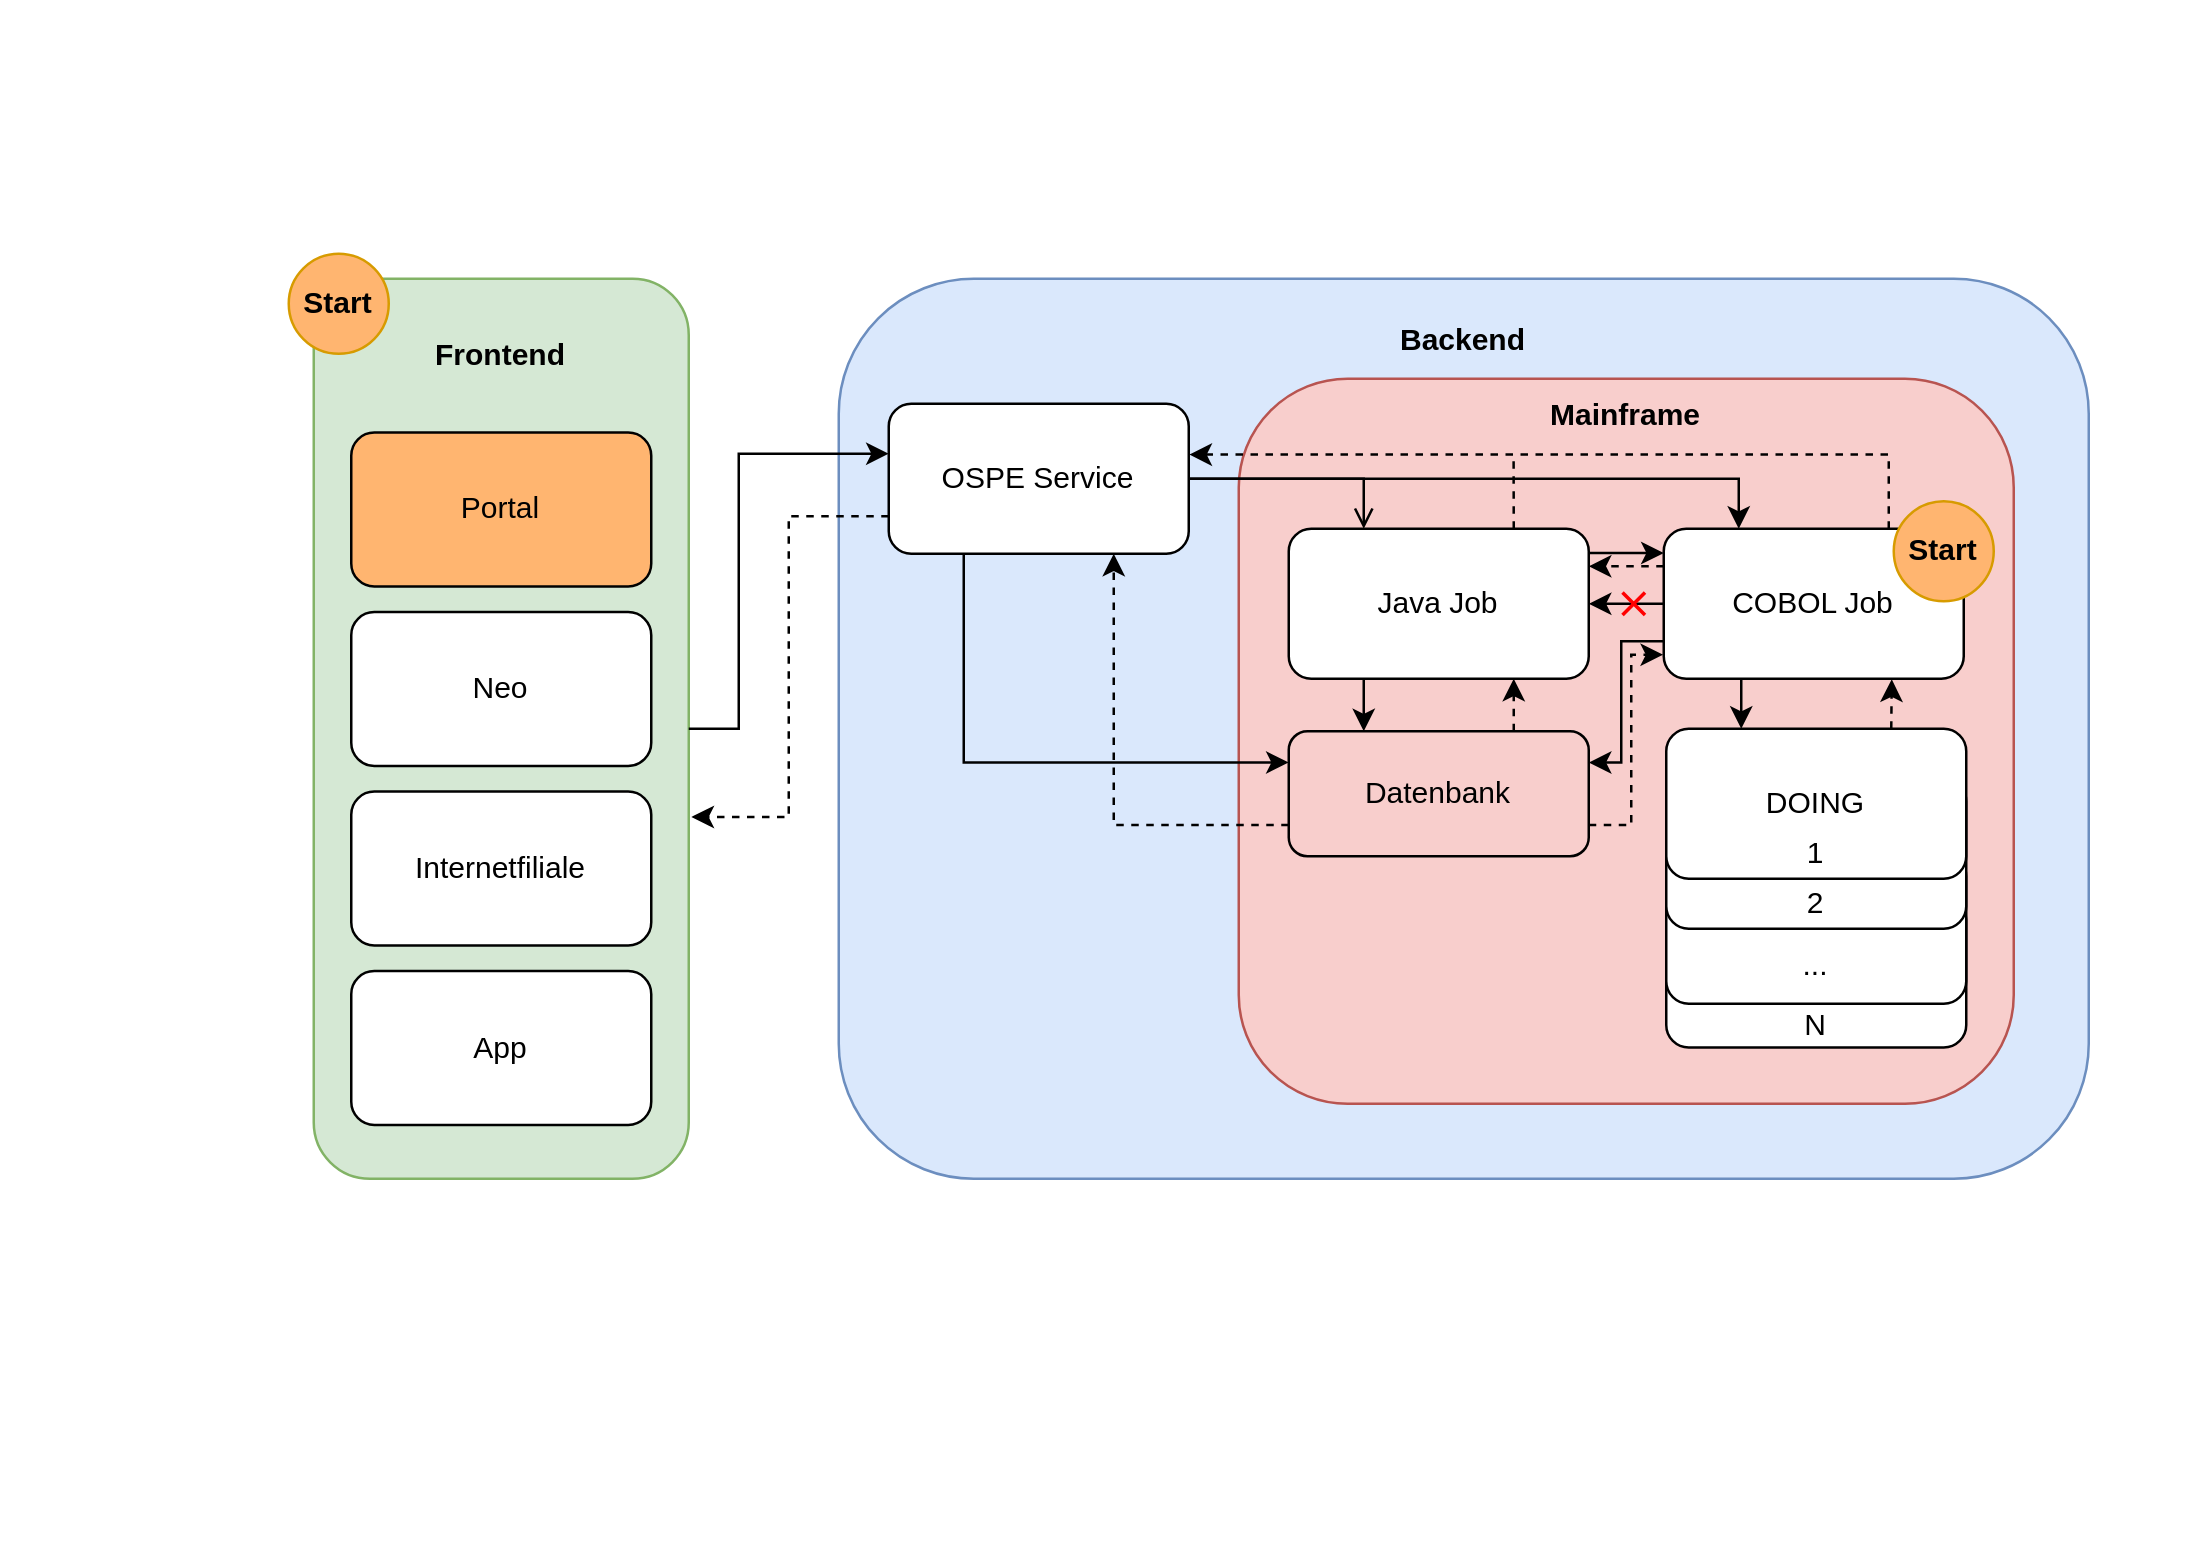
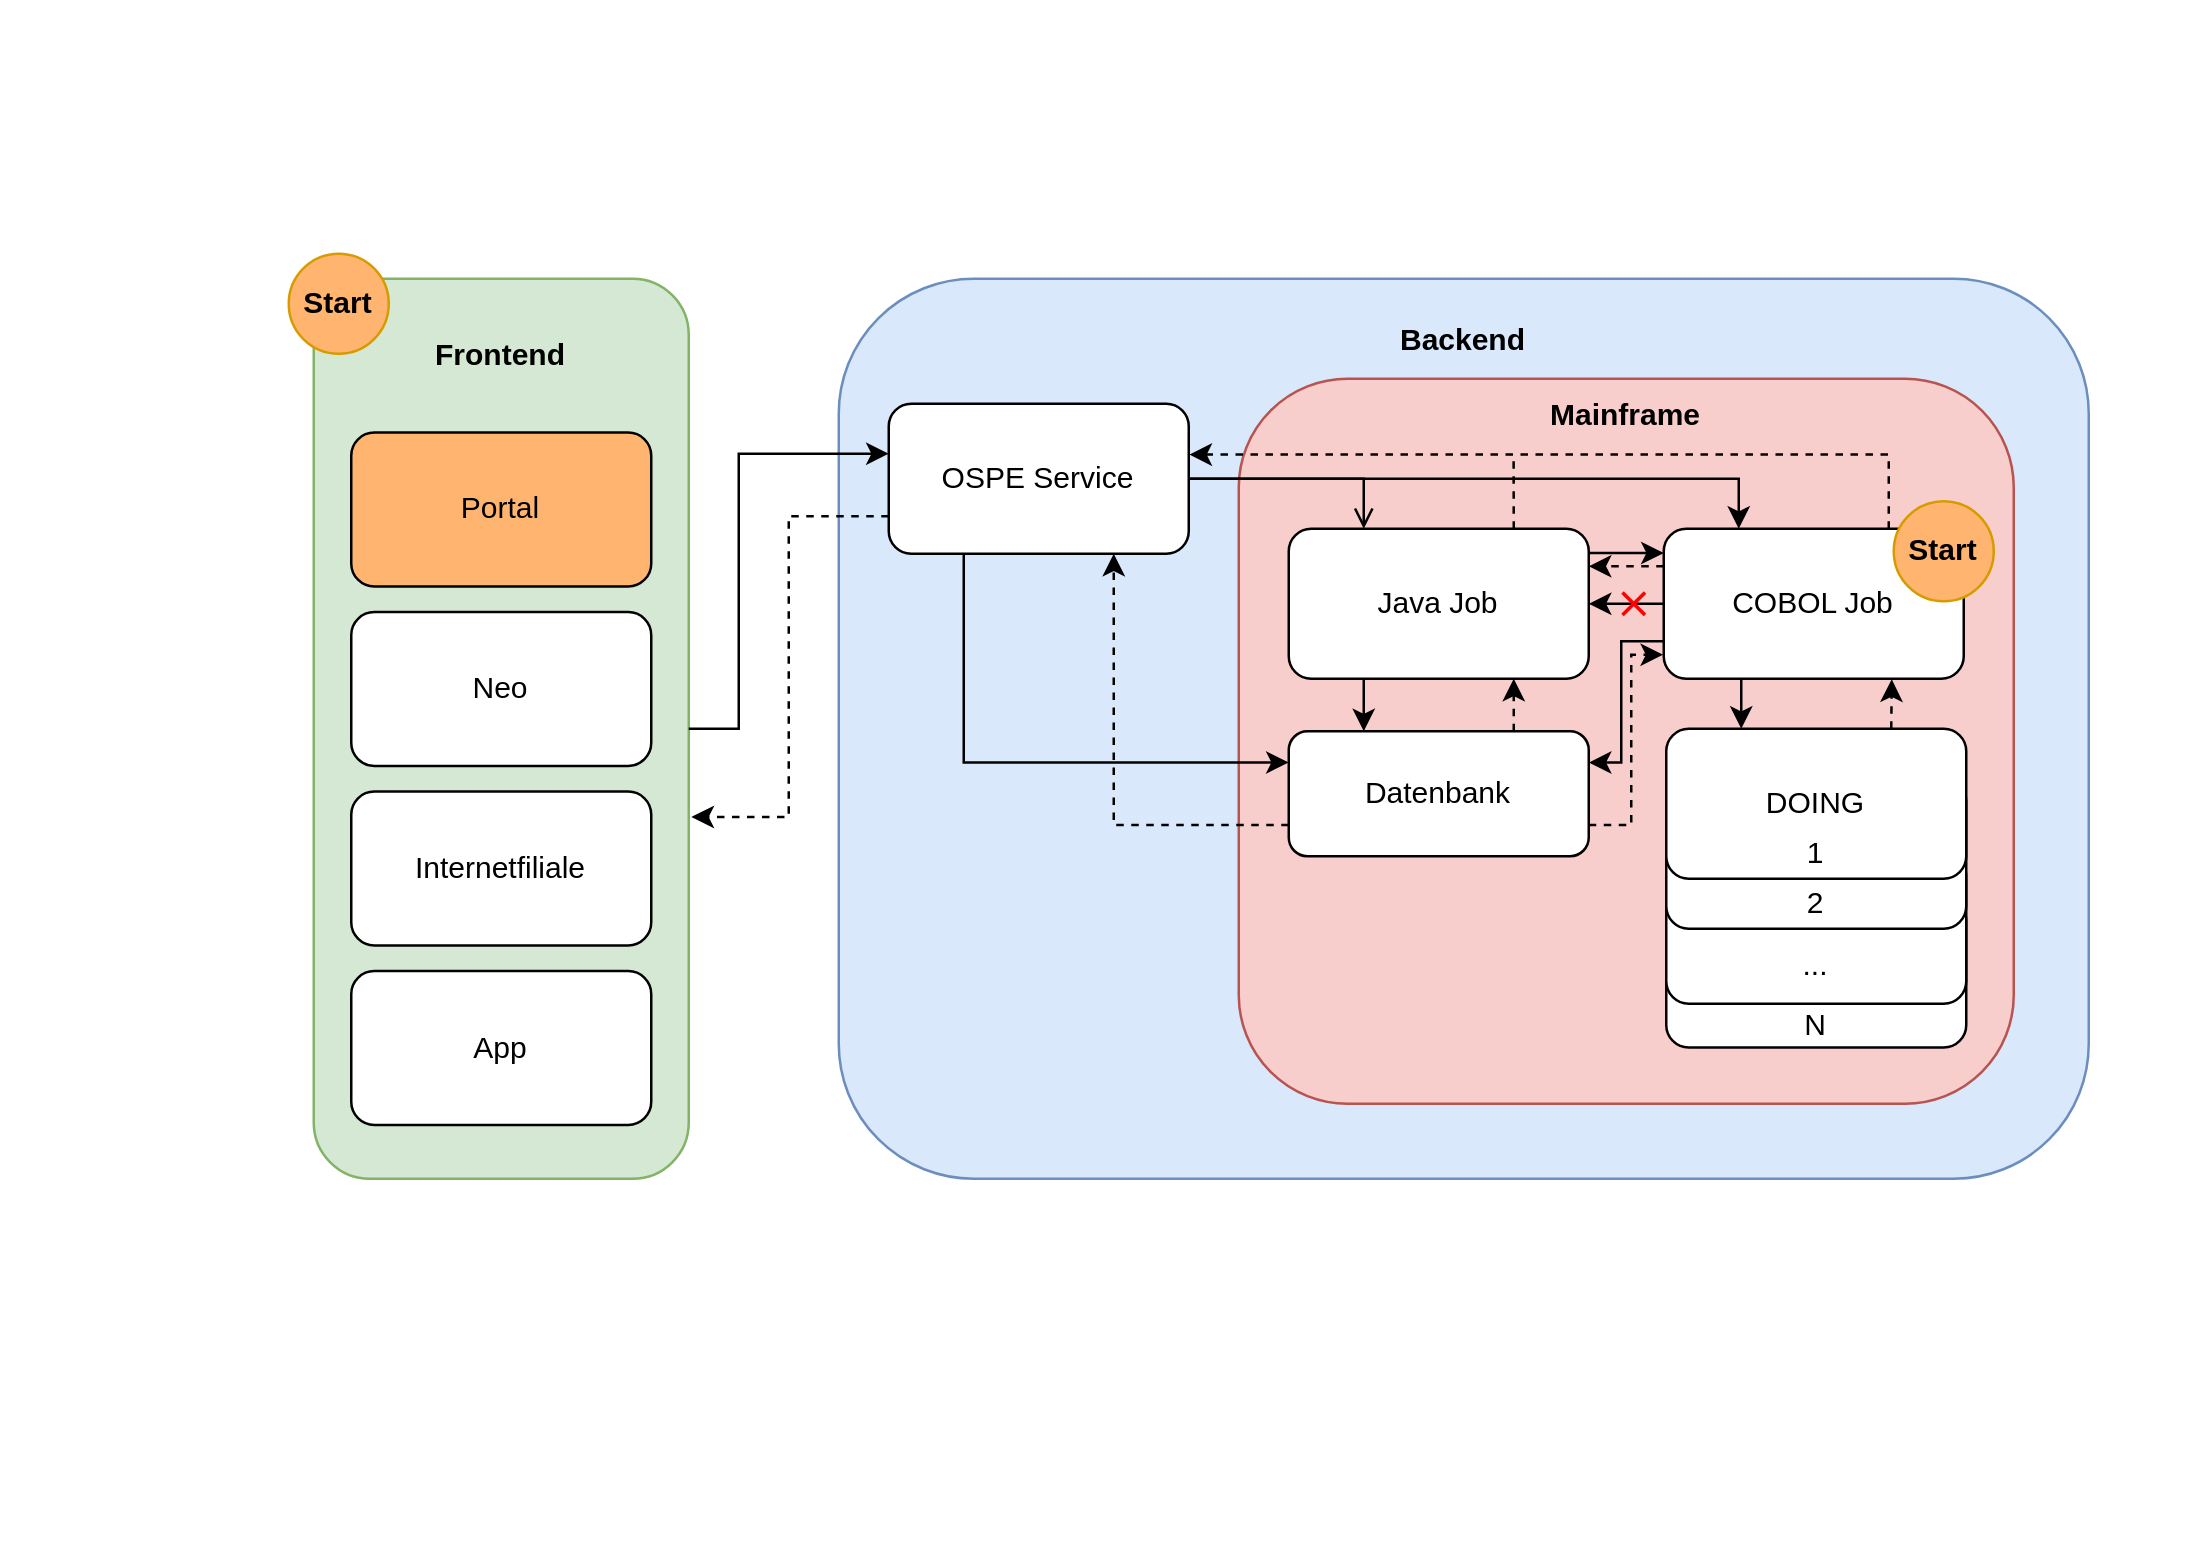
node "Datenbank": fillcolor #f8cecc -> #ffffff
